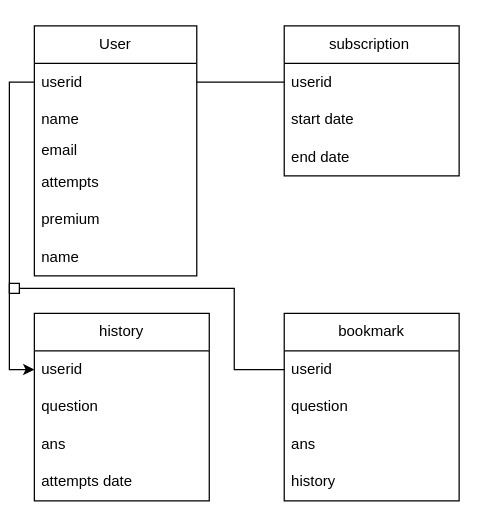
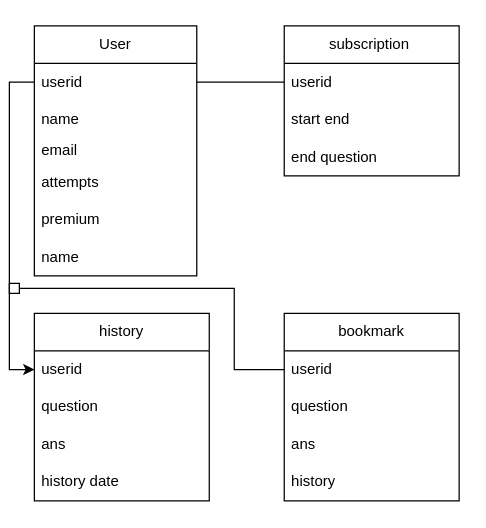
node "start date": label "start date" -> "start end"
node "end date": label "end date" -> "end question"
node "attempts date": label "attempts date" -> "history date"
